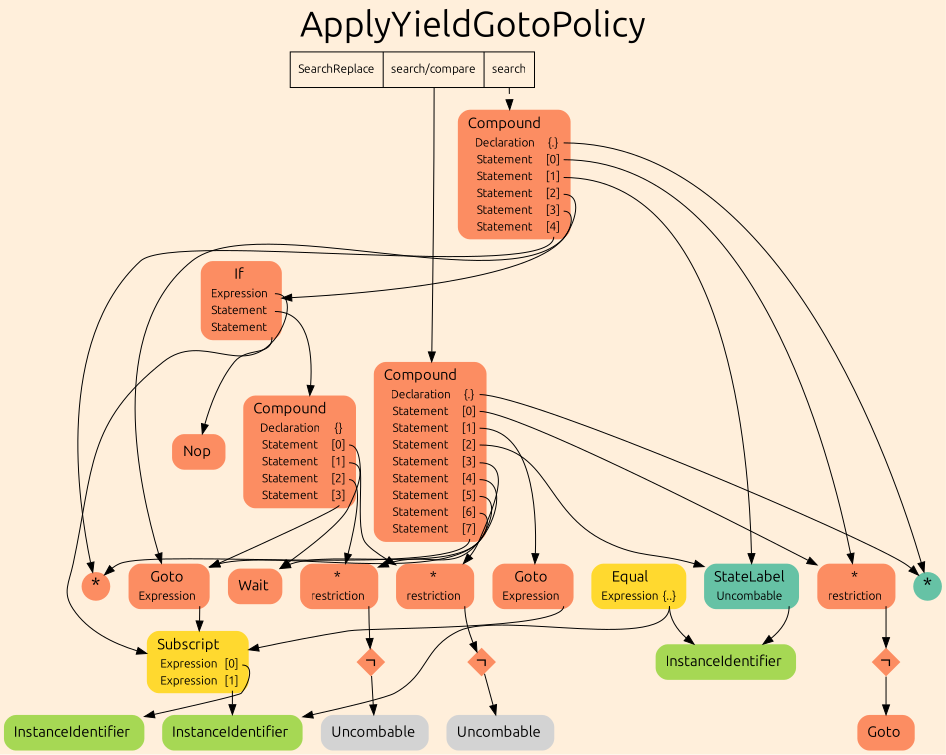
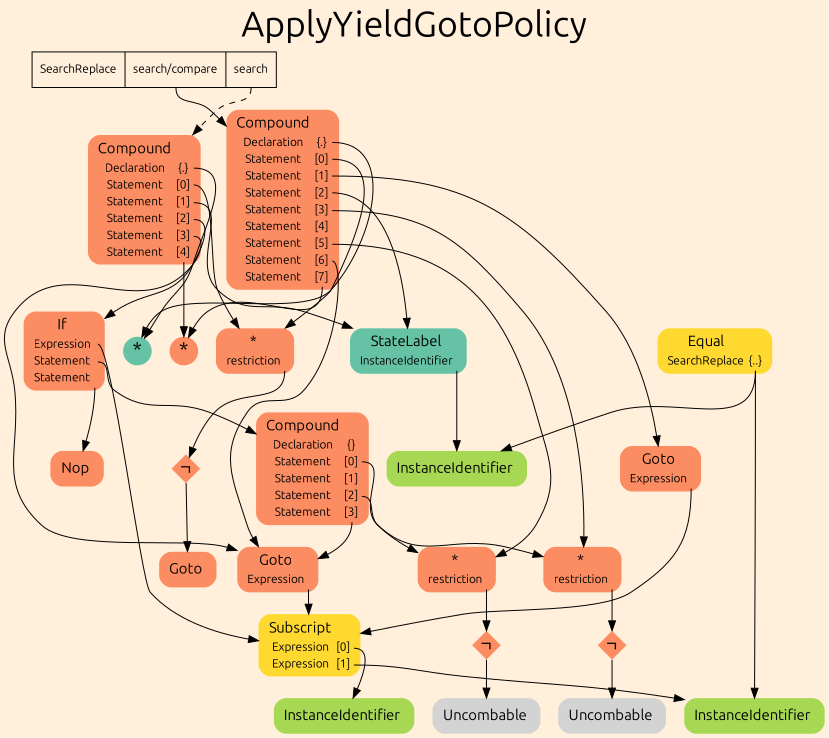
node "Wait": removed
node "Equal": text "Expression" -> "SearchReplace"
node "StateLabel": text "Uncombable" -> "InstanceIdentifier"
